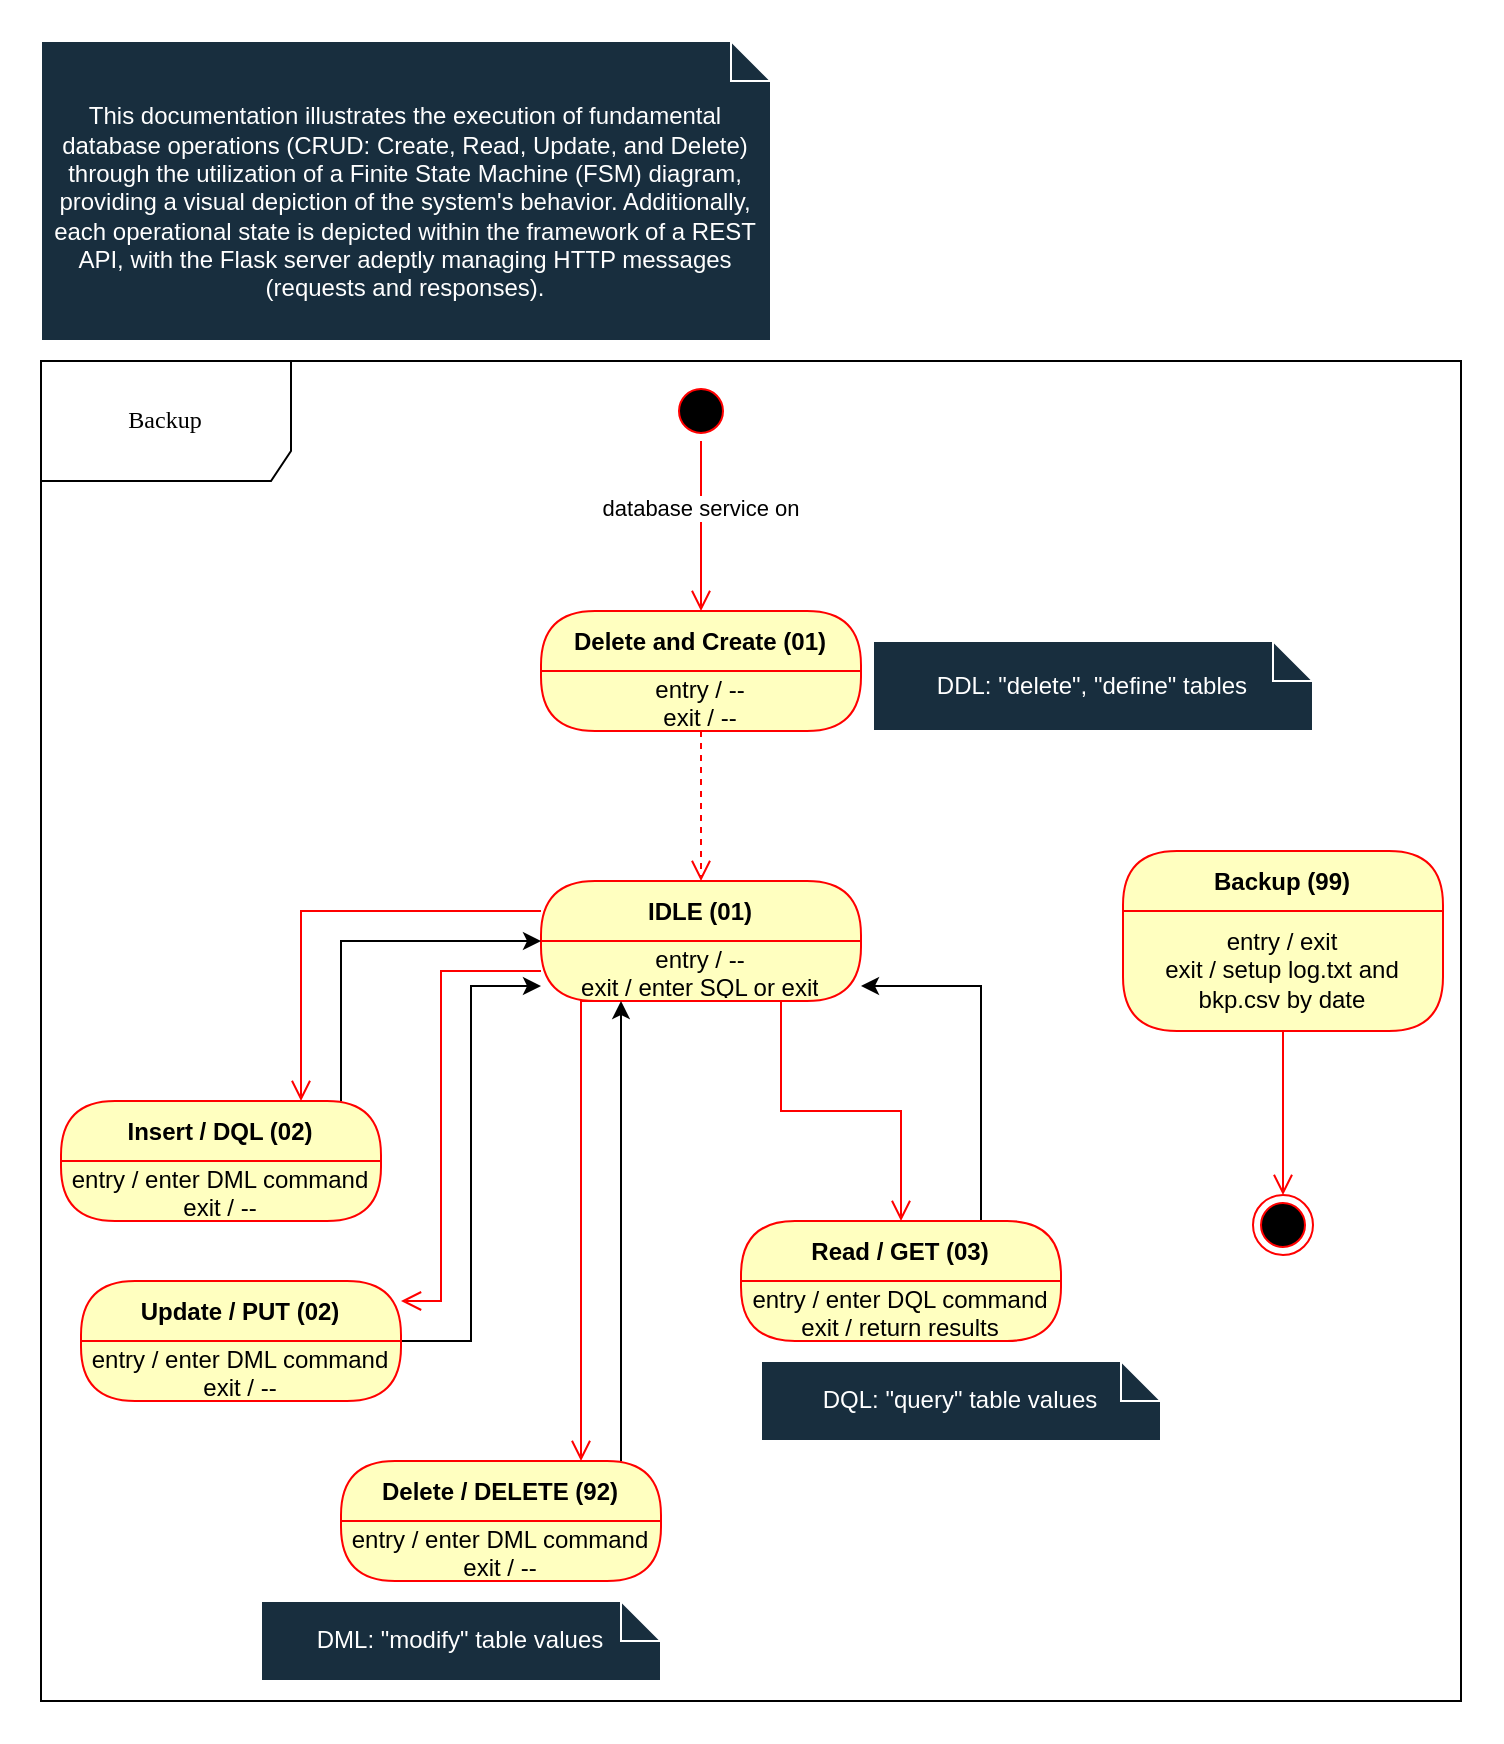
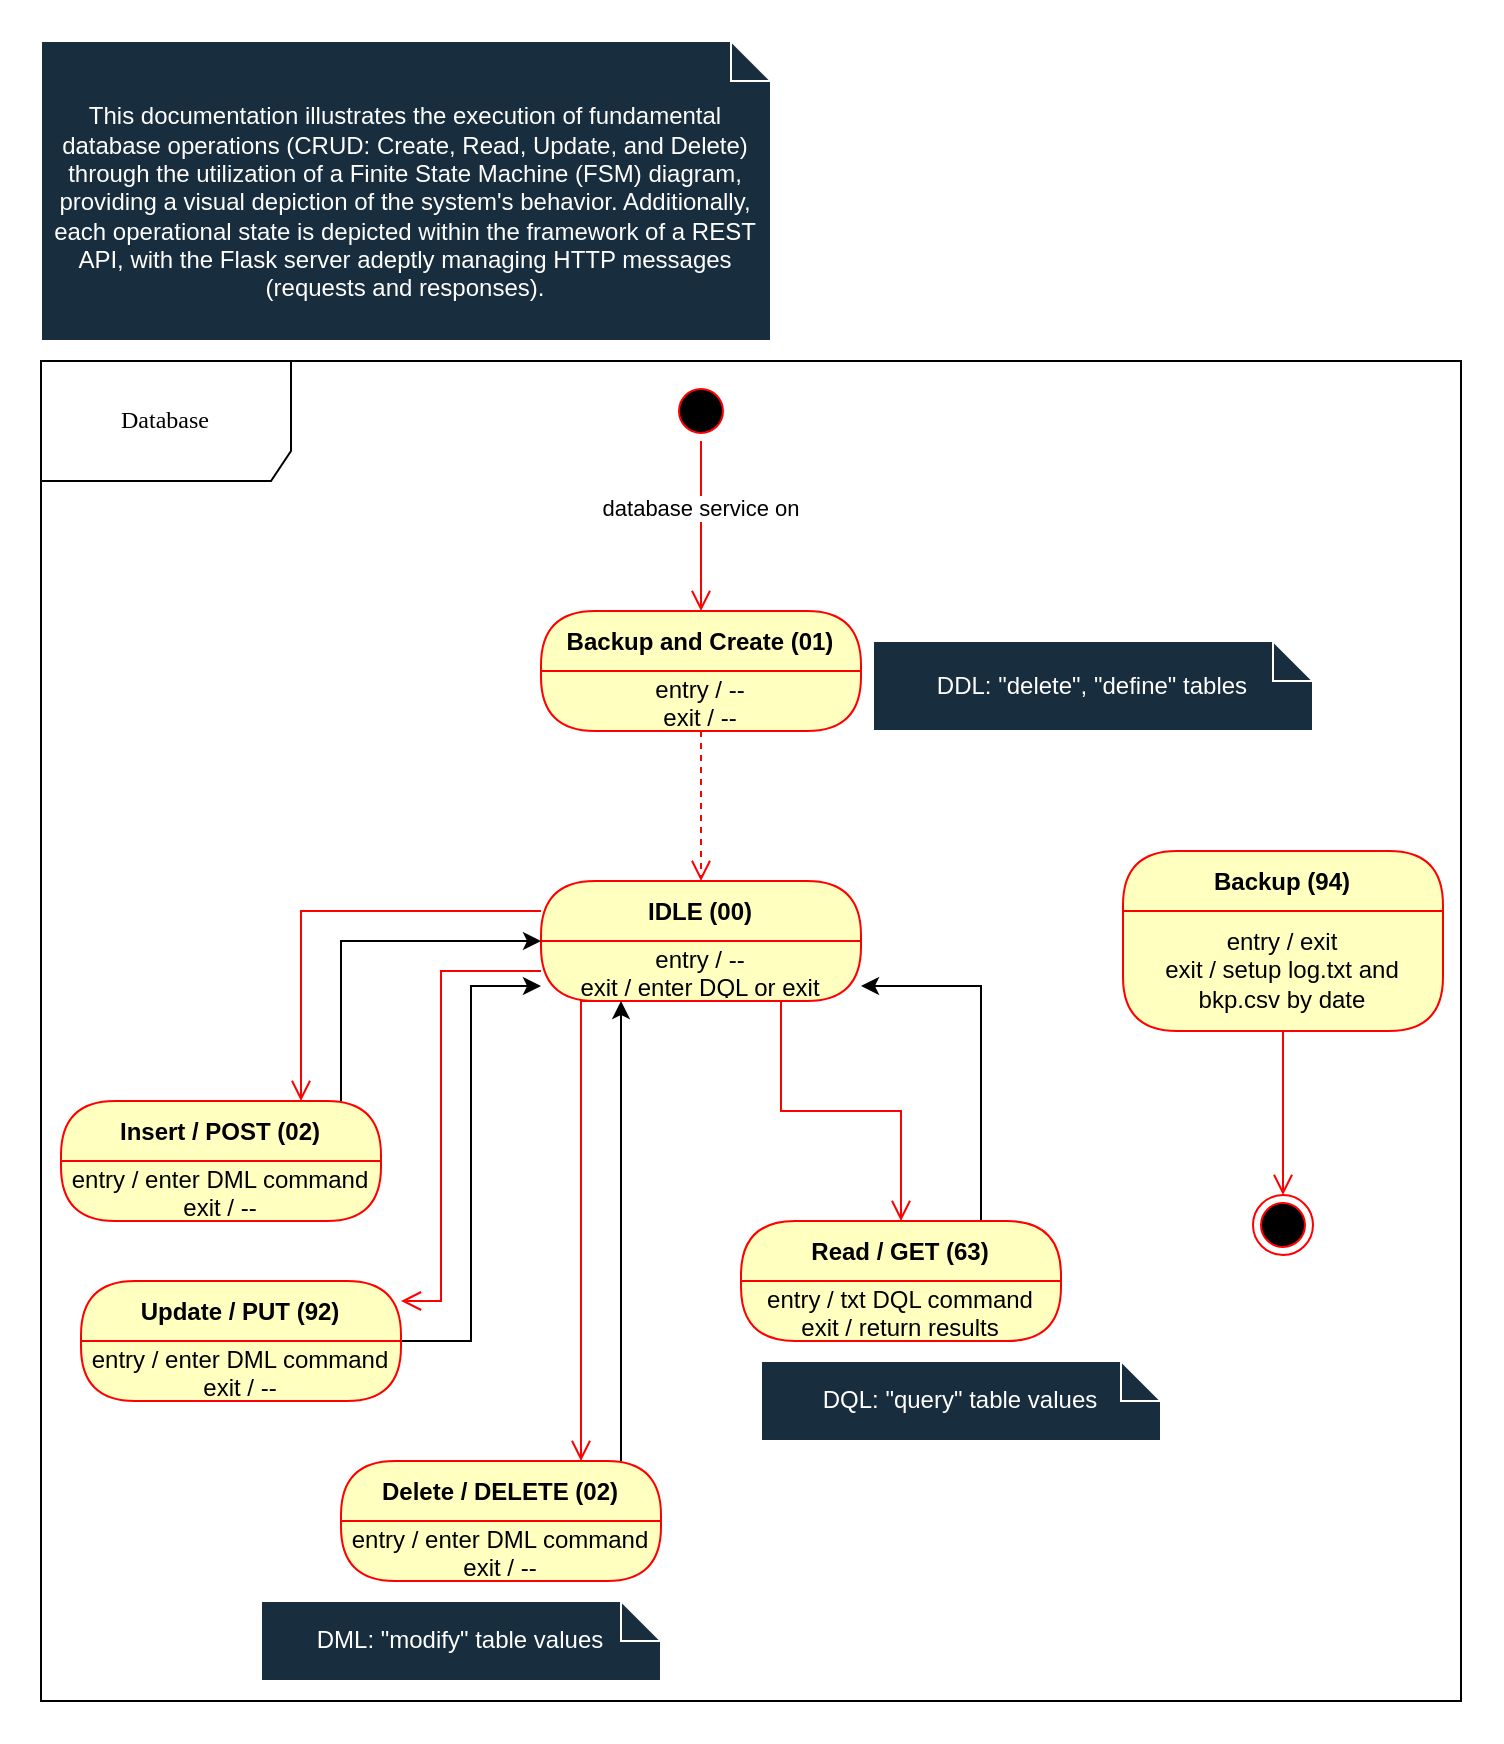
node "Backup": label "Backup" -> "Database"
node "Delete and Create (01)": label "Delete and Create (01)" -> "Backup and Create (01)"
node "Backup (99)": label "Backup (99)" -> "Backup (94)"
node "IDLE (01)": label "IDLE (01)" -> "IDLE (00)"
node "entry / -- exit / enter SQL or exit": label "entry / -- exit / enter SQL or exit" -> "entry / -- exit / enter DQL or exit"
node "Insert / DQL (02)": label "Insert / DQL (02)" -> "Insert / POST (02)"
node "Read / GET (03)": label "Read / GET (03)" -> "Read / GET (63)"
node "entry / enter DQL command exit / return results": label "entry / enter DQL command exit / return results" -> "entry / txt DQL command exit / return results"
node "Update / PUT (02)": label "Update / PUT (02)" -> "Update / PUT (92)"
node "Delete / DELETE (92)": label "Delete / DELETE (92)" -> "Delete / DELETE (02)"
